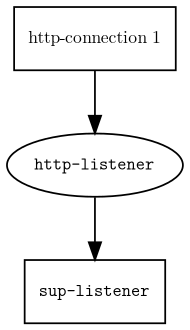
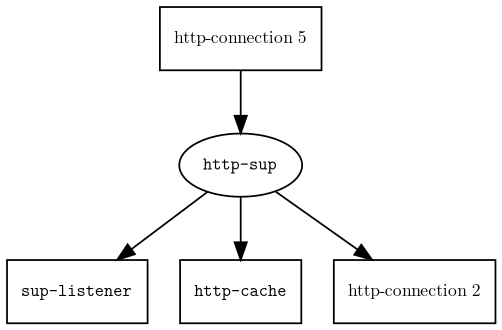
node "http-connection 1": label "http-connection 1" -> "http-connection 5"
node "http-listener": label "http-listener" -> "http-sup"
node "http-cache": added
node "http-connection 2": added
